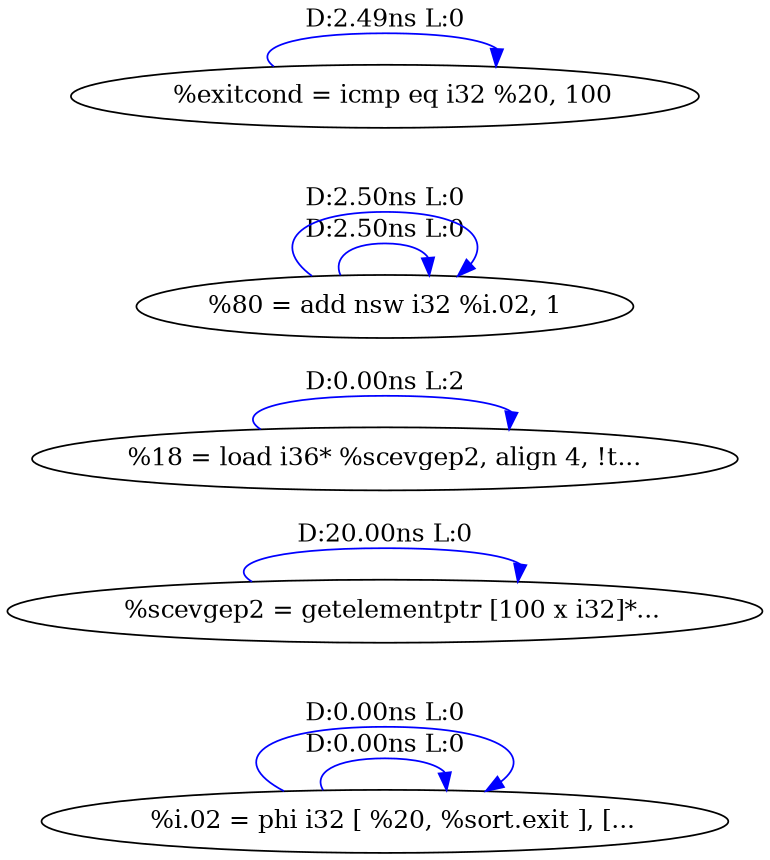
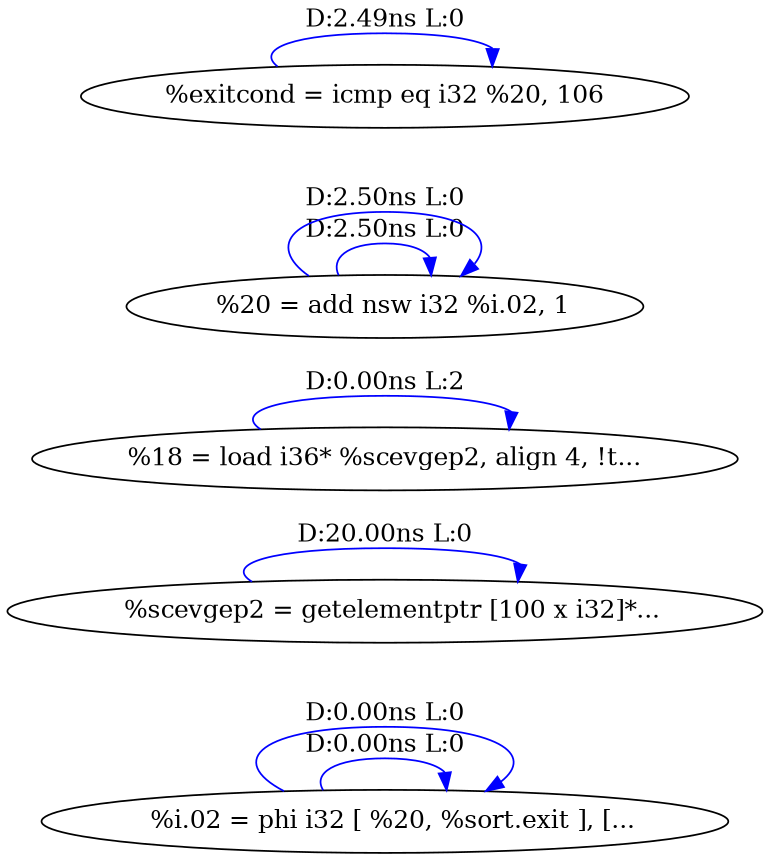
node "%exitcond = icmp eq i32 %20, 100": label "%exitcond = icmp eq i32 %20, 100" -> "%exitcond = icmp eq i32 %20, 106"
node "%80 = add nsw i32 %i.02, 1": label "%80 = add nsw i32 %i.02, 1" -> "%20 = add nsw i32 %i.02, 1"
